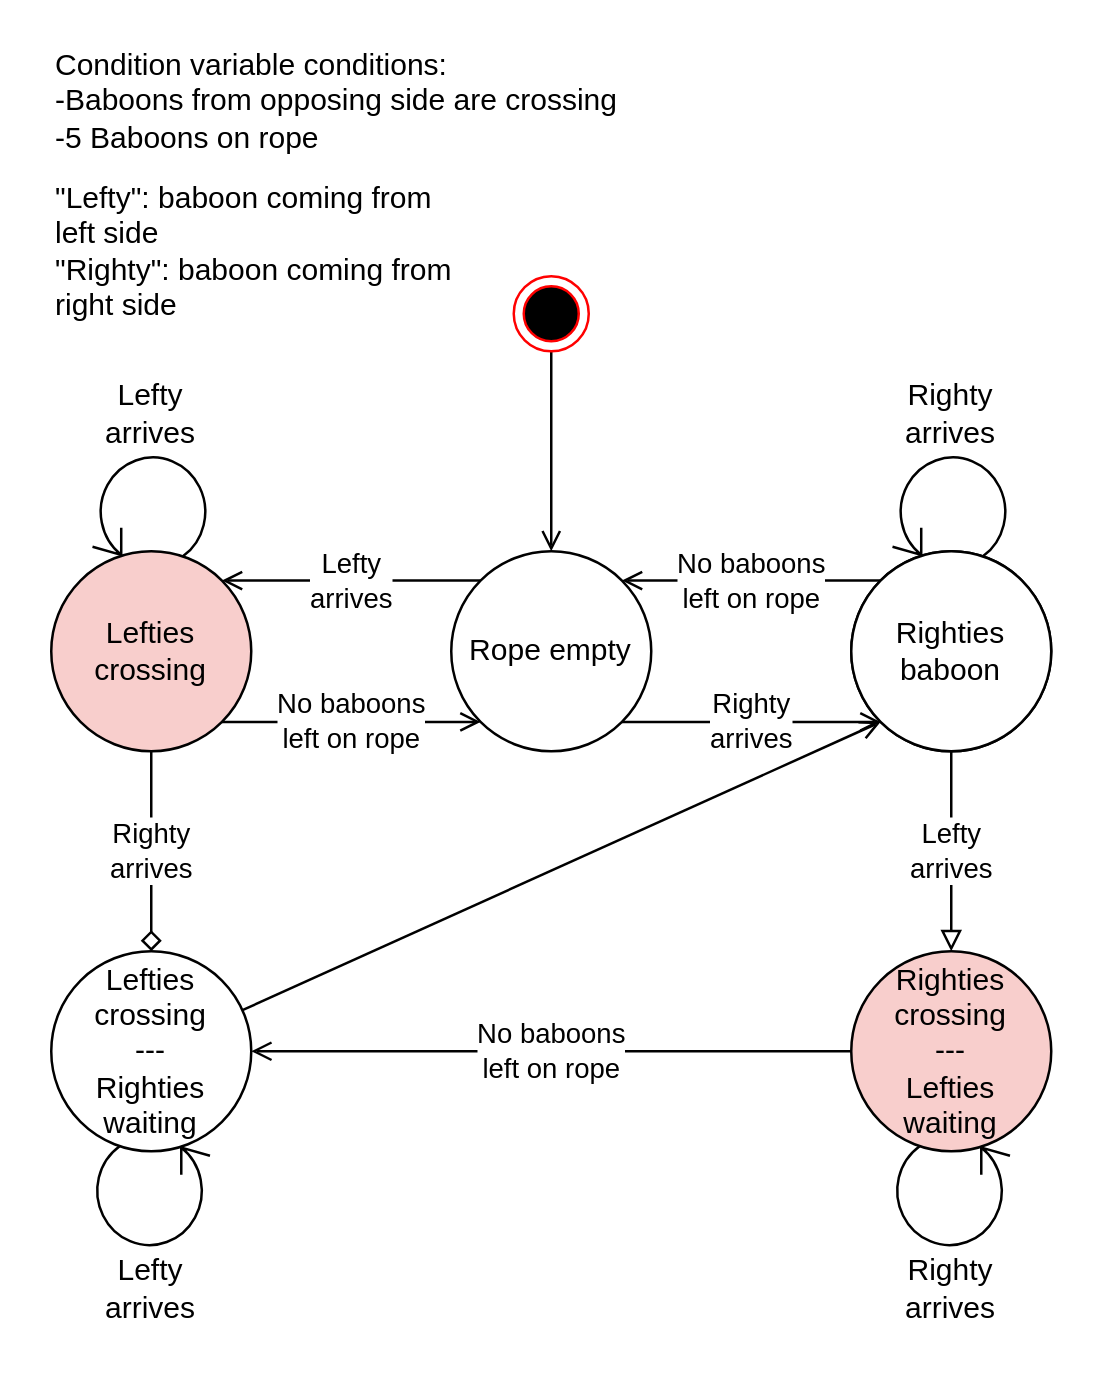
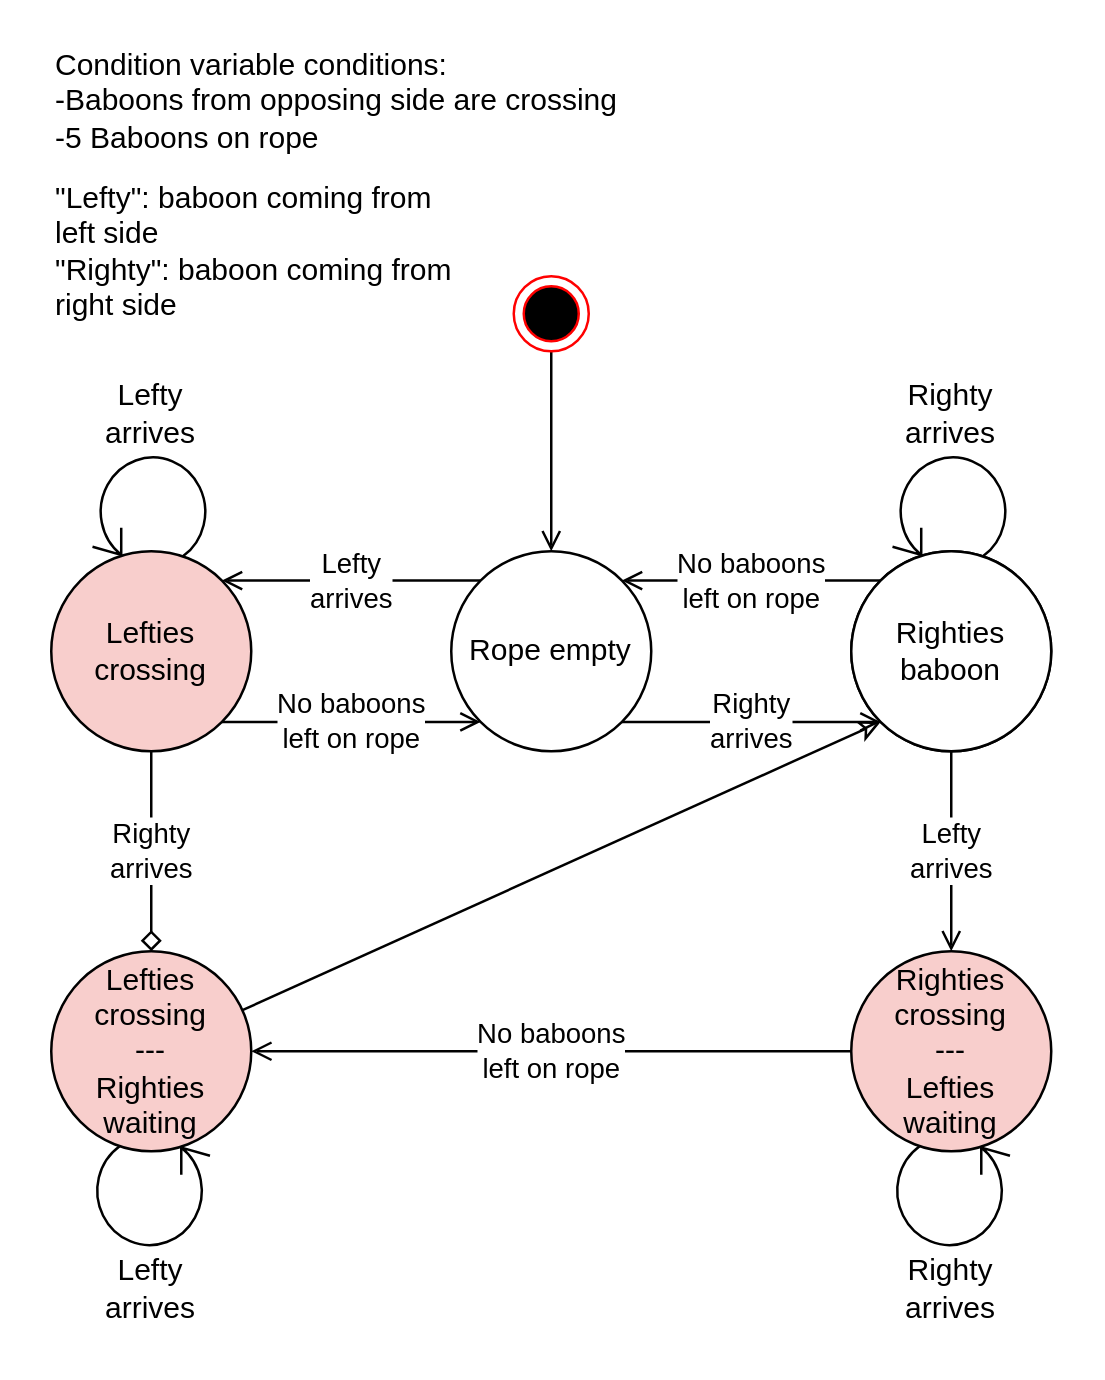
edge "Lefties crossing --- Righties waiting" -> "Righties baboon": arrowhead open -> classic
edge "Righties baboon" -> "Righties crossing --- Lefties waiting": arrowhead block -> open
node "Lefties crossing --- Righties waiting": fillcolor #ffffff -> #f8cecc
